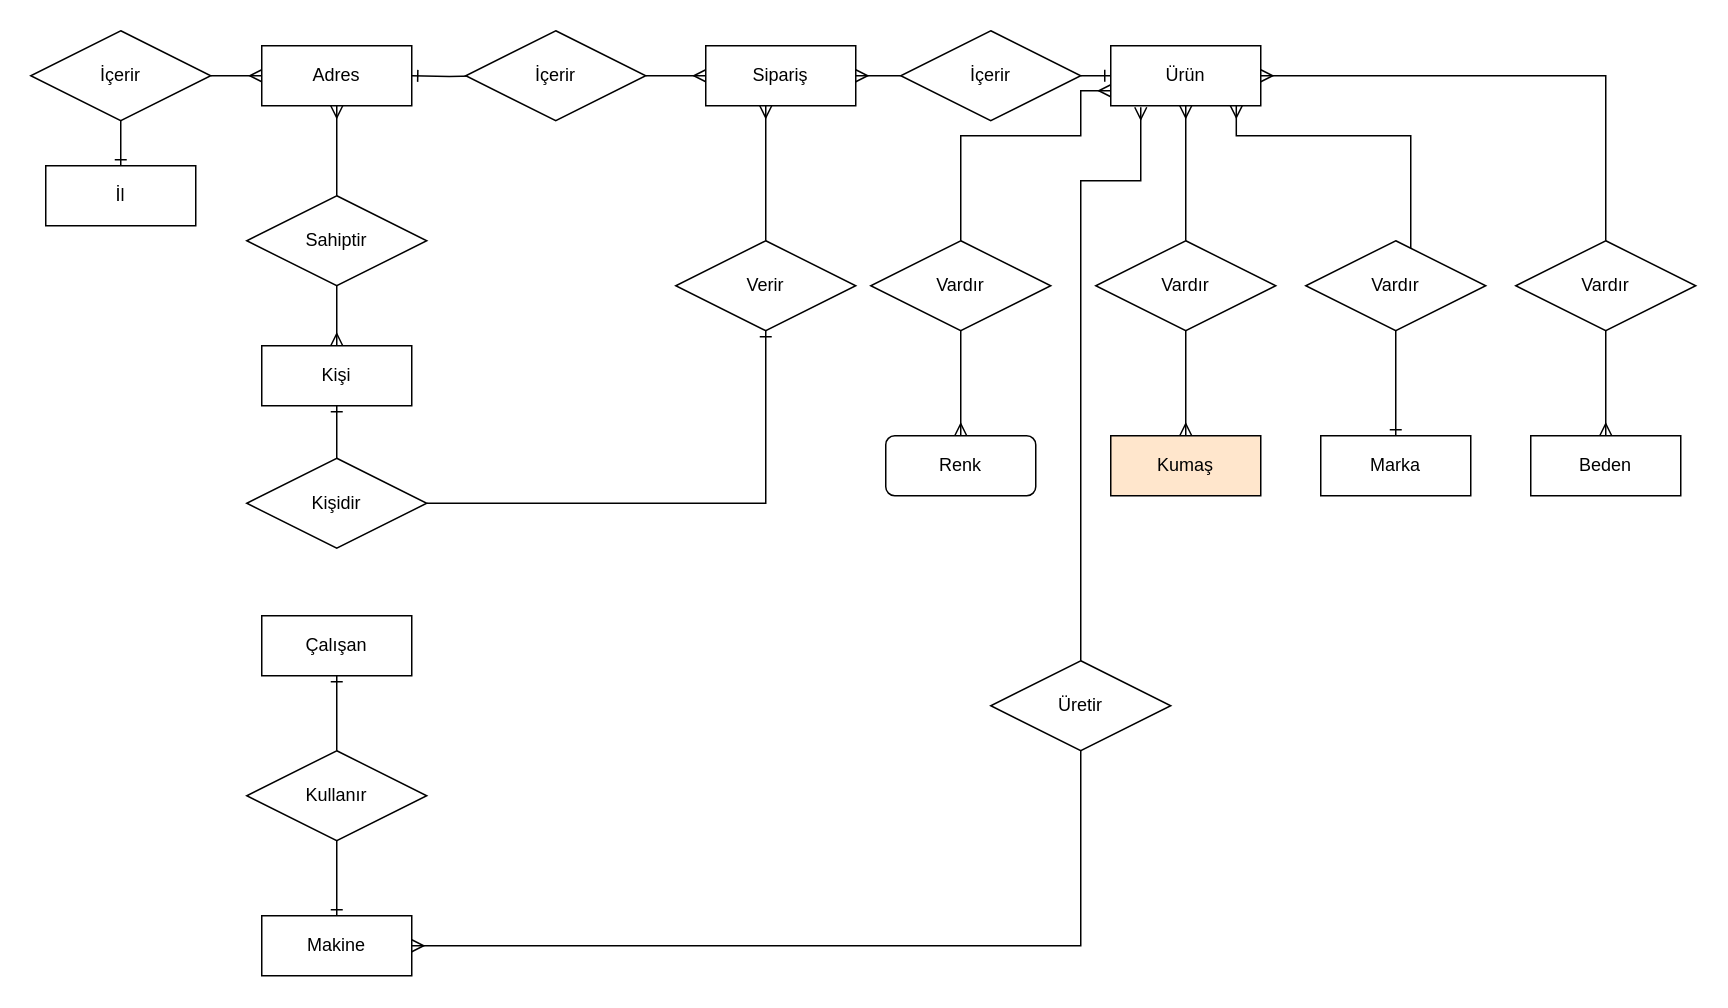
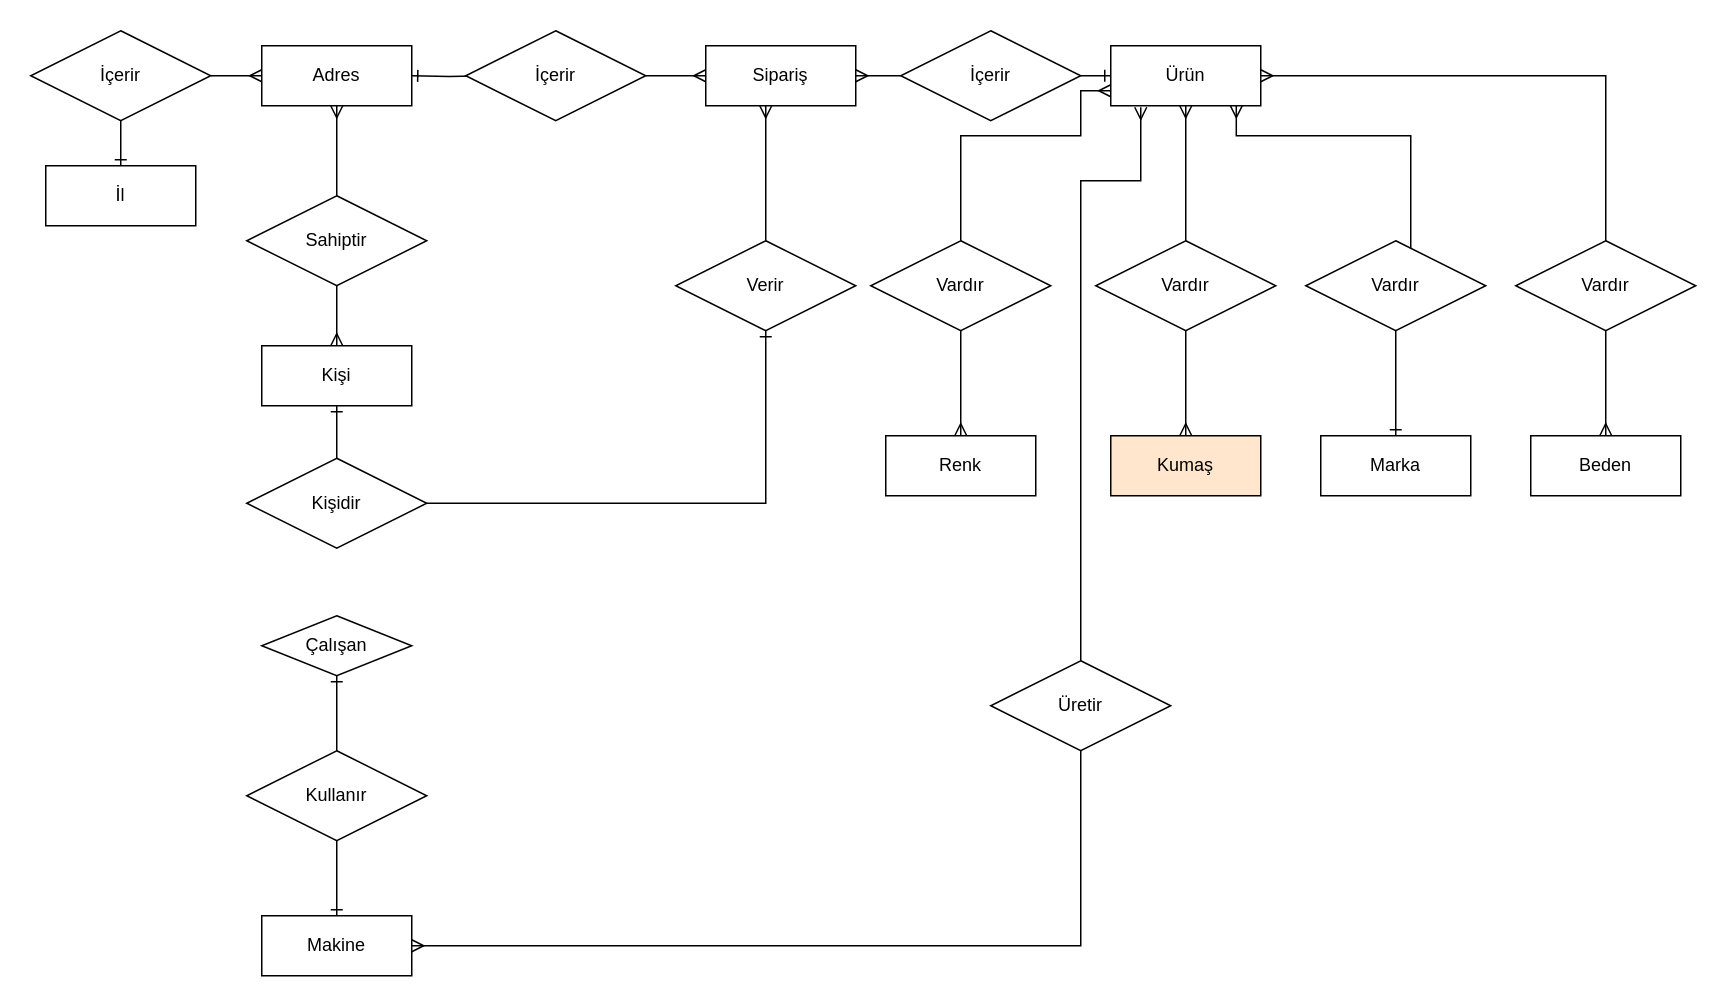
node "Renk": shape rounded rectangle -> rectangle
node "Çalışan": shape rectangle -> diamond
